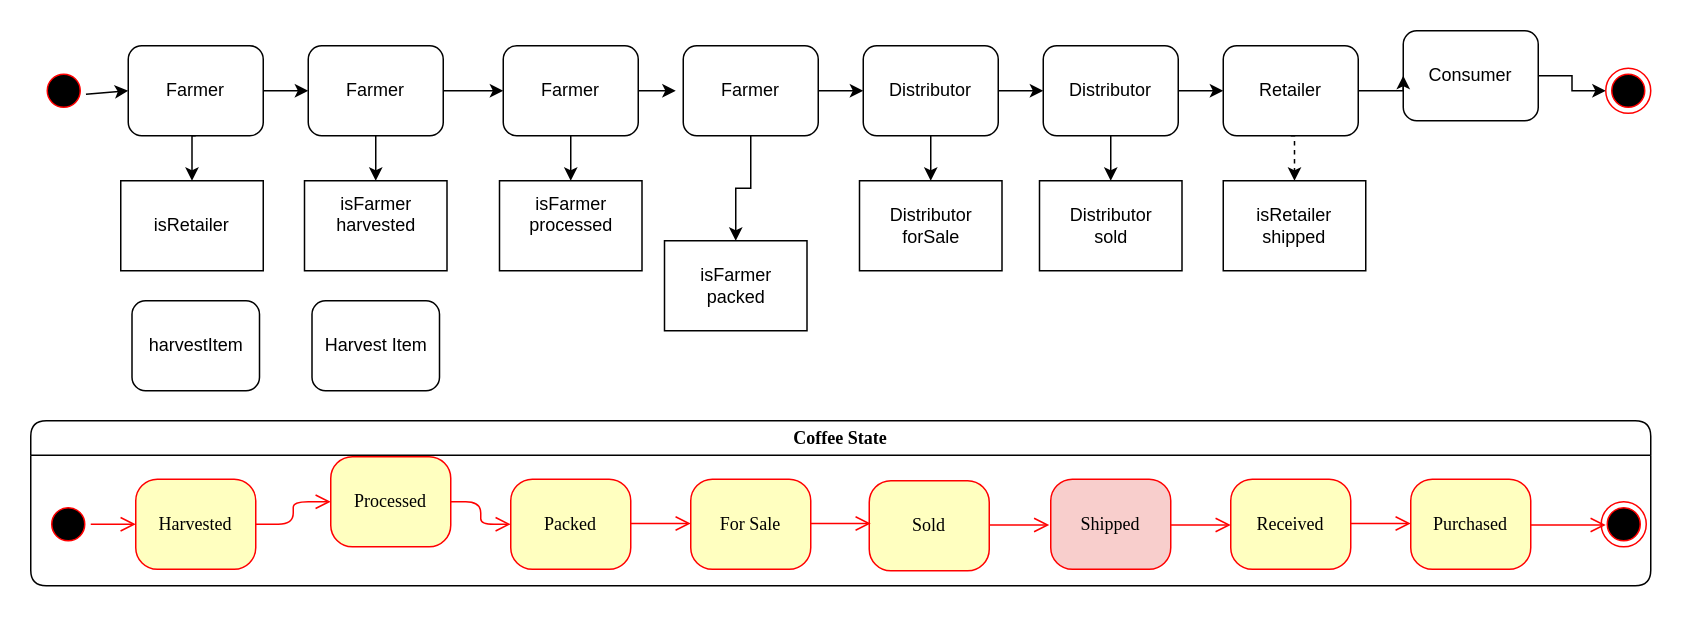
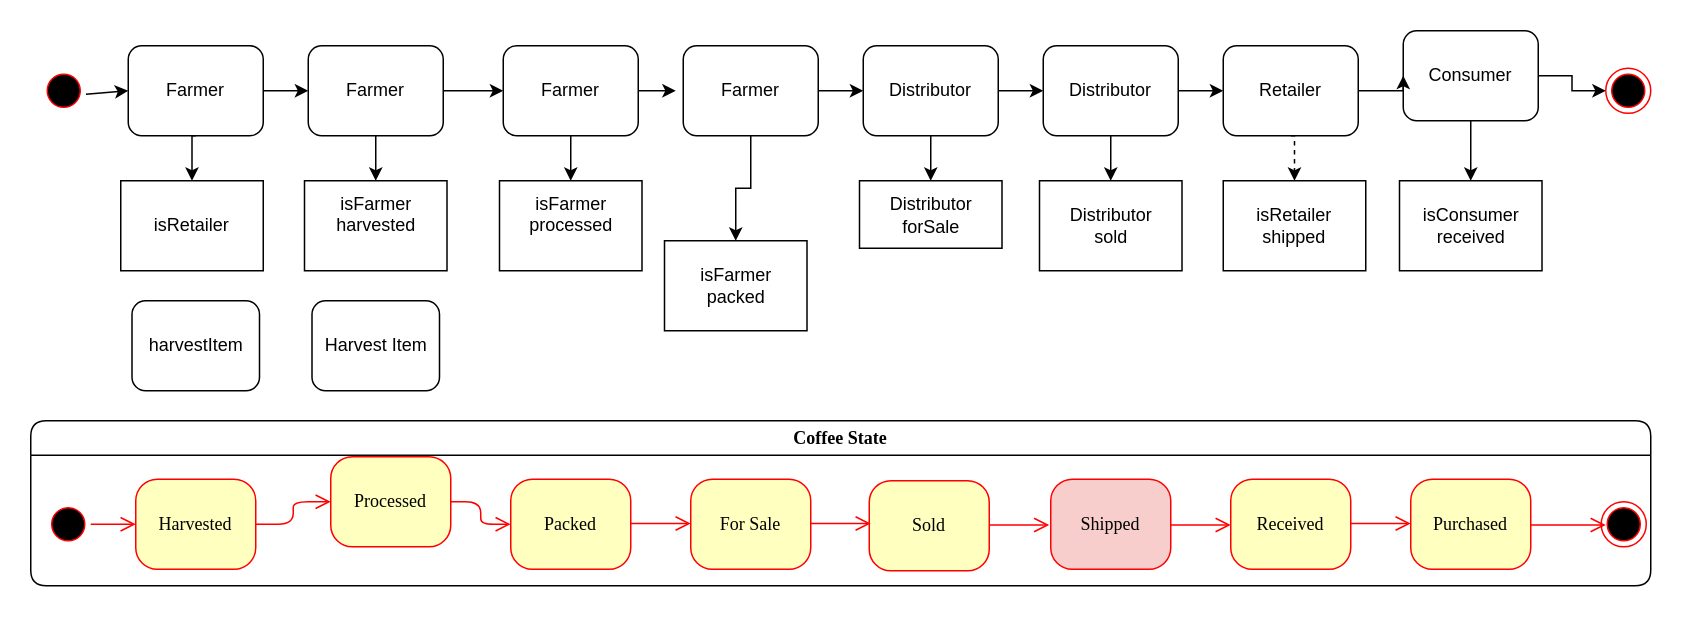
edge "Consumer" -> "isConsumer received": added
node "Distributor forSale": size 143x90 -> 143x68
node "isConsumer received": added
